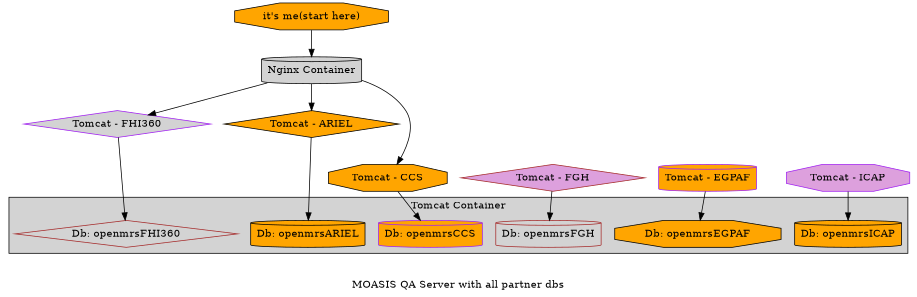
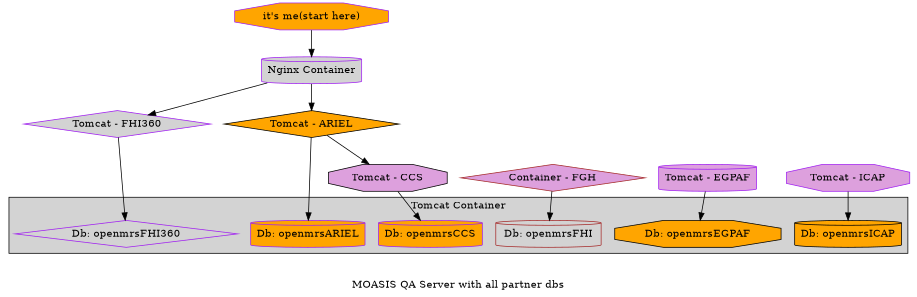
node "it's me(start here)": color black -> purple
node "Nginx Container": color black -> purple
edge "Nginx Container" -> "Tomcat - CCS": now "Tomcat - ARIEL" -> "Tomcat - CCS"
node "Tomcat - CCS": fillcolor orange -> plum
node "Tomcat - FGH": label "Tomcat - FGH" -> "Container - FGH"
node "Tomcat - EGPAF": fillcolor orange -> plum
node "Db: openmrsFHI360": color brown -> purple
node "Db: openmrsARIEL": color black -> purple
node "Db: openmrsFGH": label "Db: openmrsFGH" -> "Db: openmrsFHI"
